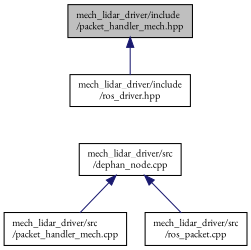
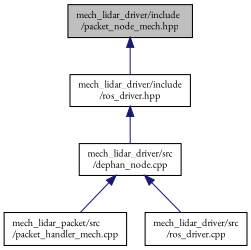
node "mech_lidar_driver/include /packet_handler_mech.hpp": label "mech_lidar_driver/include /packet_handler_mech.hpp" -> "mech_lidar_driver/include /packet_node_mech.hpp"
edge "mech_lidar_driver/src /dephan_node.cpp" -> "mech_lidar_driver/include /ros_driver.hpp": added
node "mech_lidar_driver/src /packet_handler_mech.cpp": label "mech_lidar_driver/src /packet_handler_mech.cpp" -> "mech_lidar_packet/src /packet_handler_mech.cpp"
node "mech_lidar_driver/src /ros_packet.cpp": label "mech_lidar_driver/src /ros_packet.cpp" -> "mech_lidar_driver/src /ros_driver.cpp"
